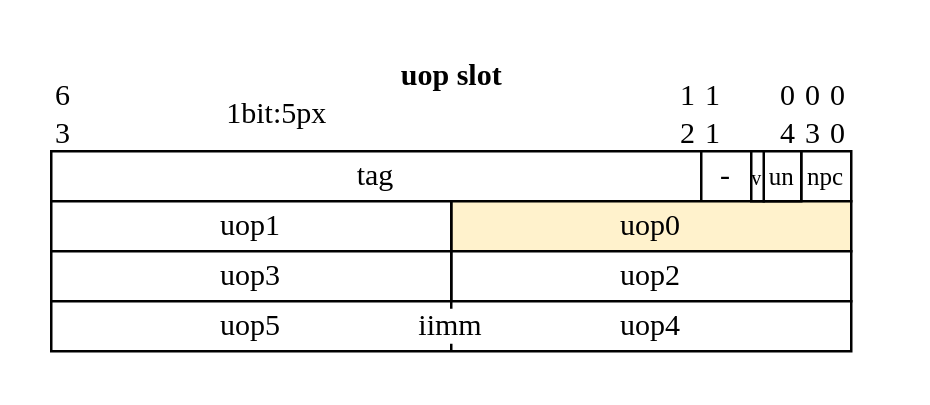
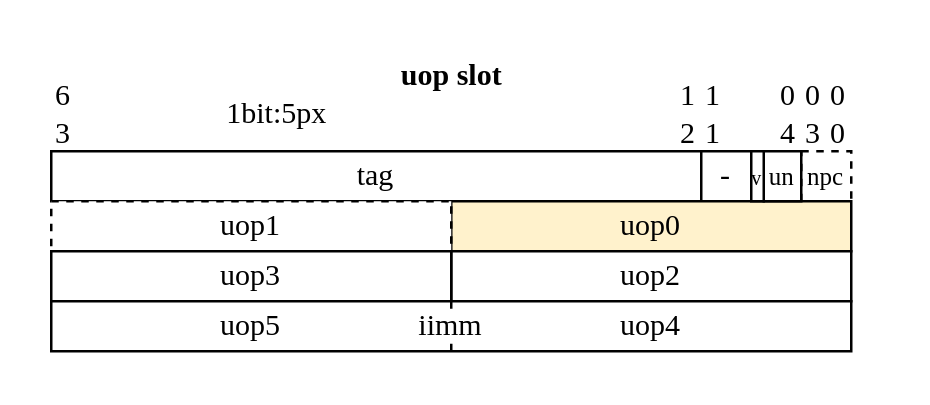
node "npc": style solid -> dashed
node "uop1": style solid -> dashed
